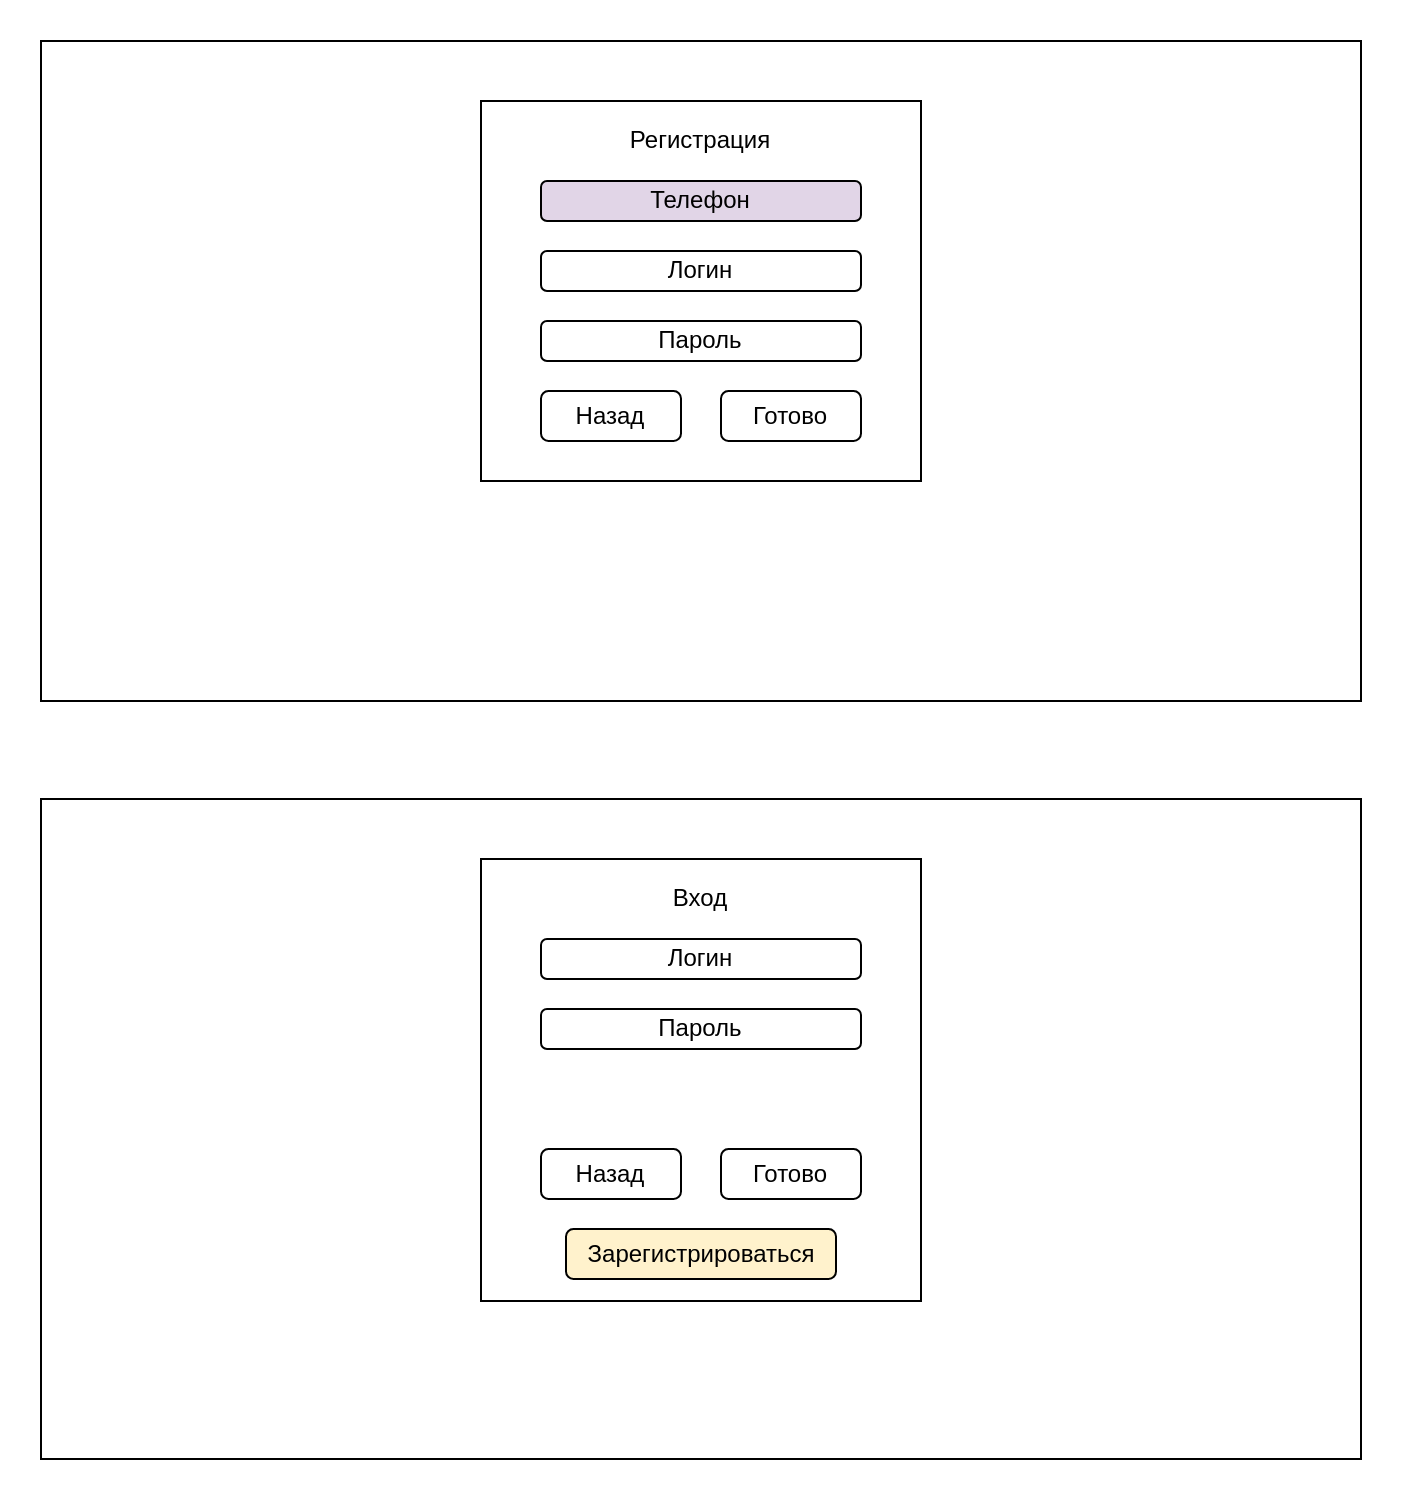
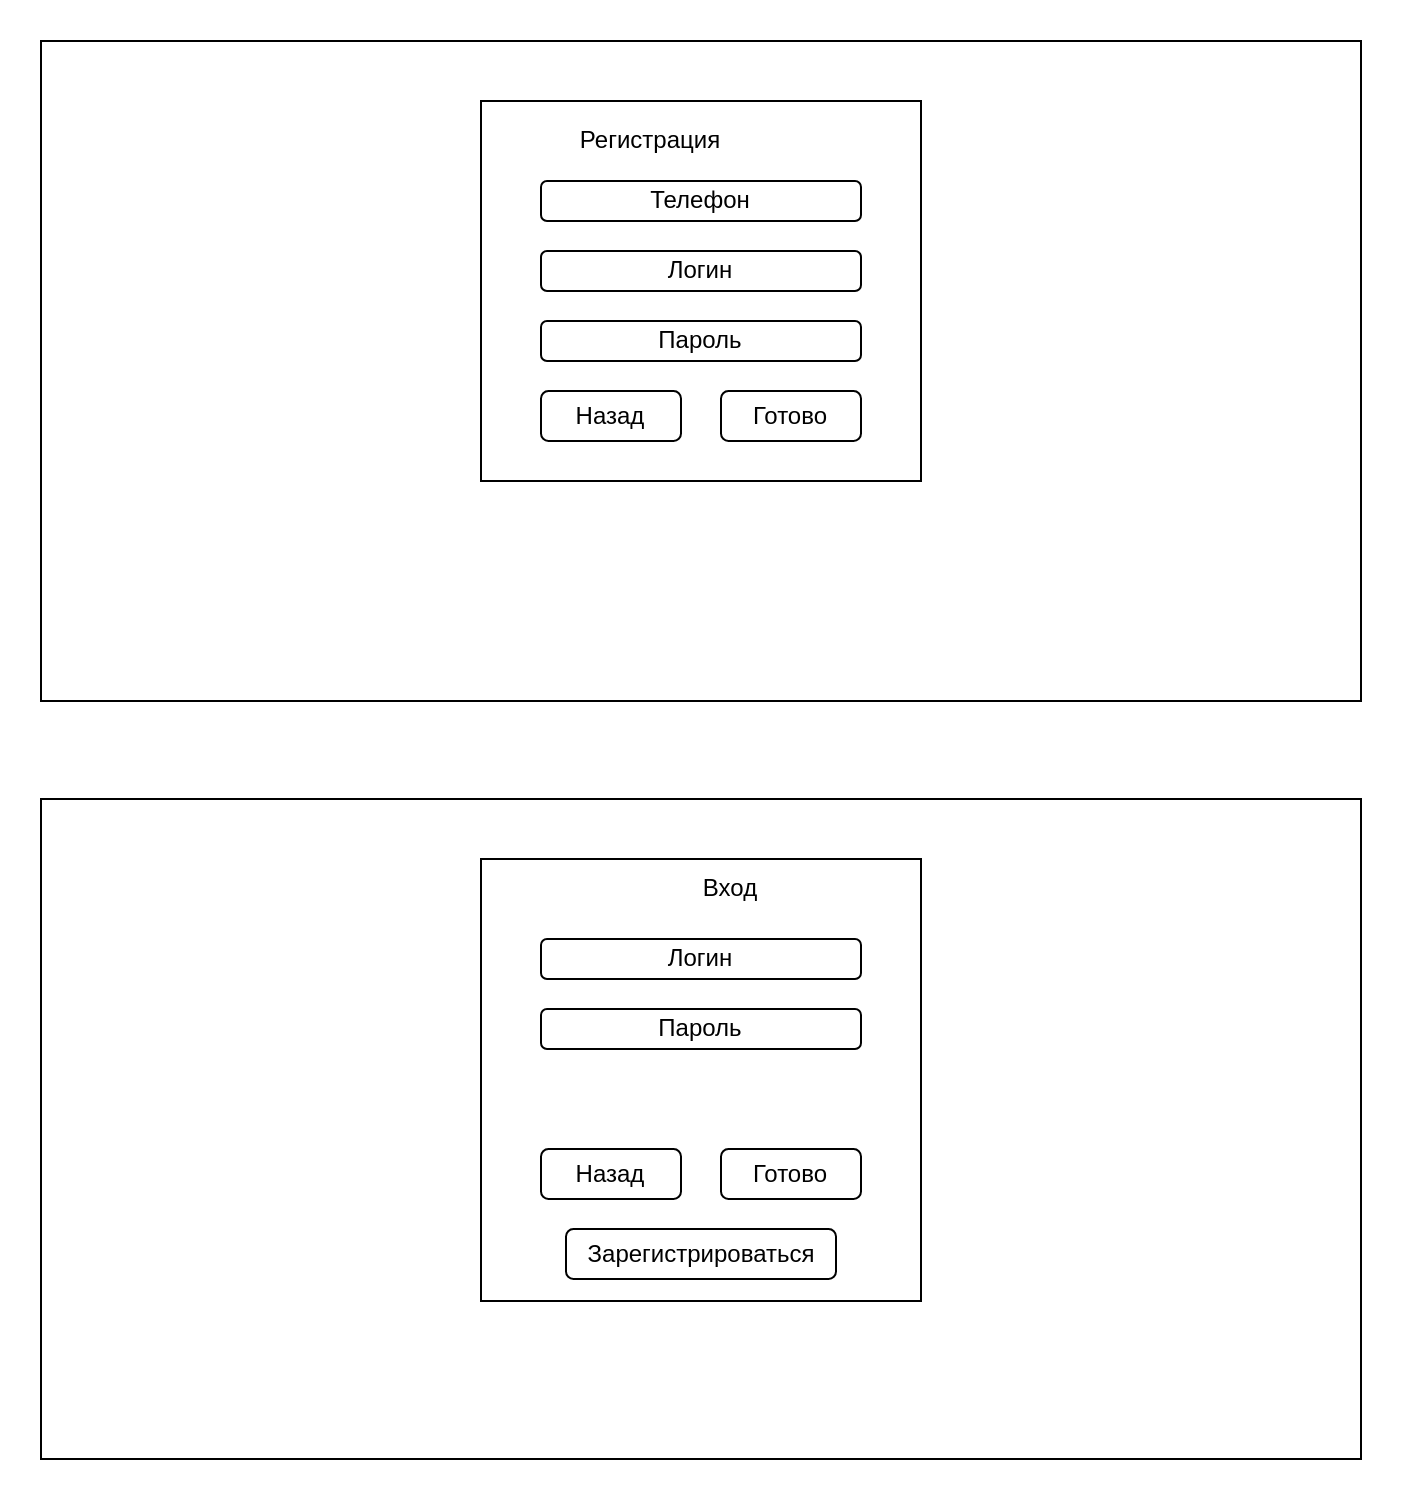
node "Регистрация": moved (701, 141) -> (651, 141)
node "Телефон": fillcolor #e1d5e7 -> #ffffff
node "Вход": moved (701, 899) -> (731, 889)
node "Зарегистрироваться": fillcolor #fff2cc -> #ffffff
